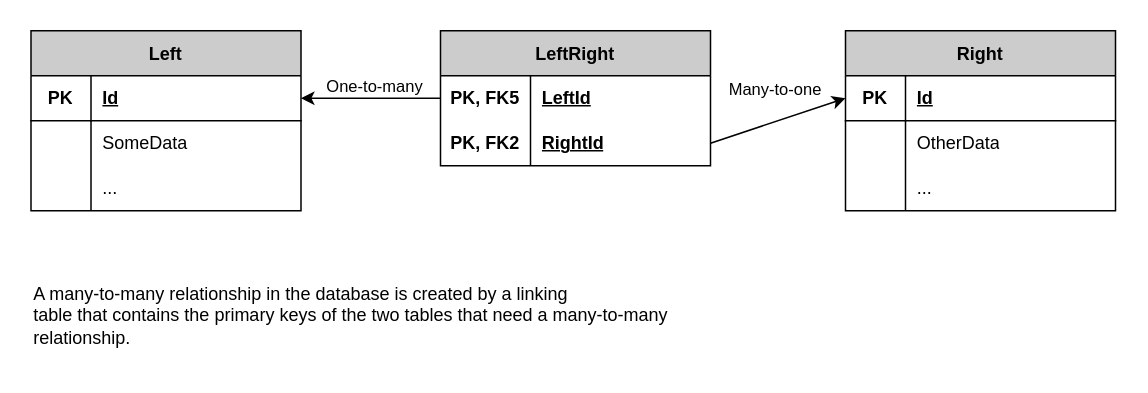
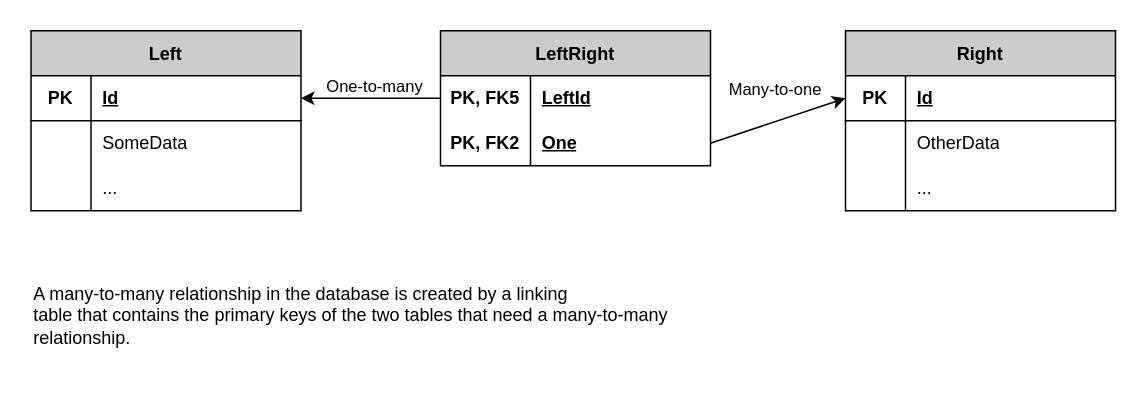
node "RightId": label "RightId" -> "One"
